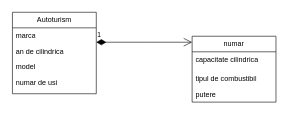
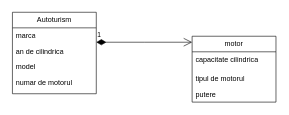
node "numar": label "numar" -> "motor"
node "tipul de combustibil": label "tipul de combustibil" -> "tipul de motorul"
node "numar de usi": label "numar de usi" -> "numar de motorul"
